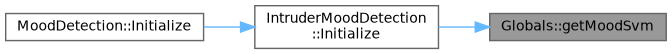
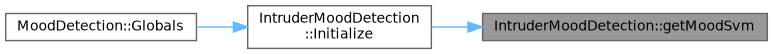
node "MoodDetection::Initialize": label "MoodDetection::Initialize" -> "MoodDetection::Globals"
node "Globals::getMoodSvm": label "Globals::getMoodSvm" -> "IntruderMoodDetection::getMoodSvm"
